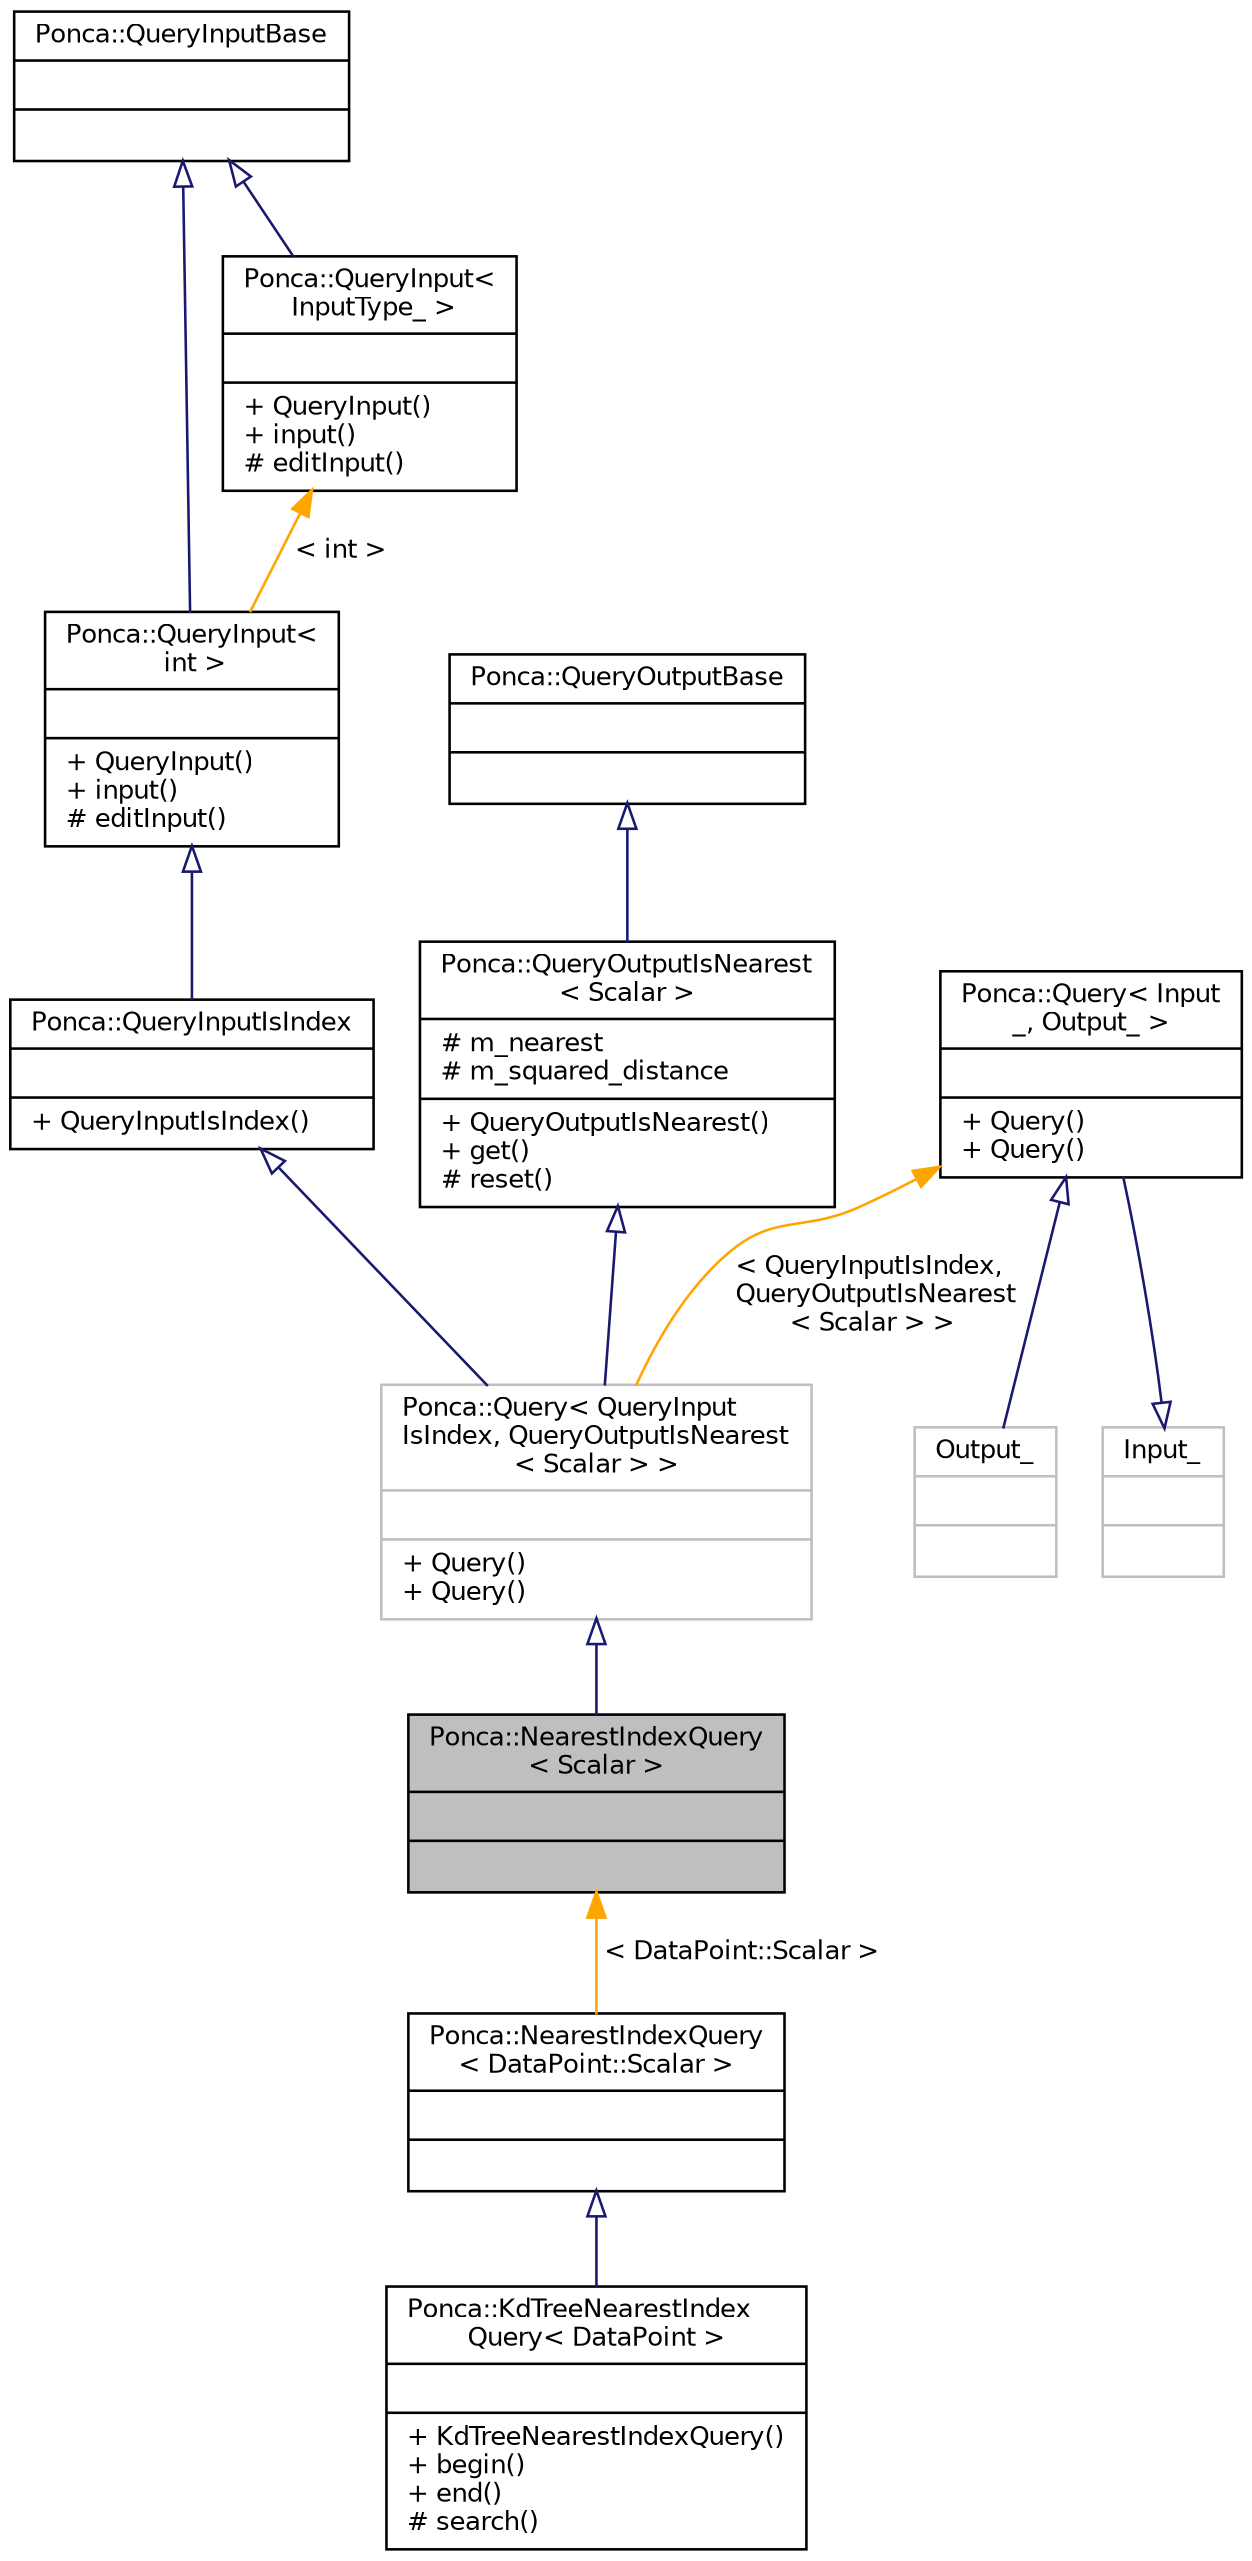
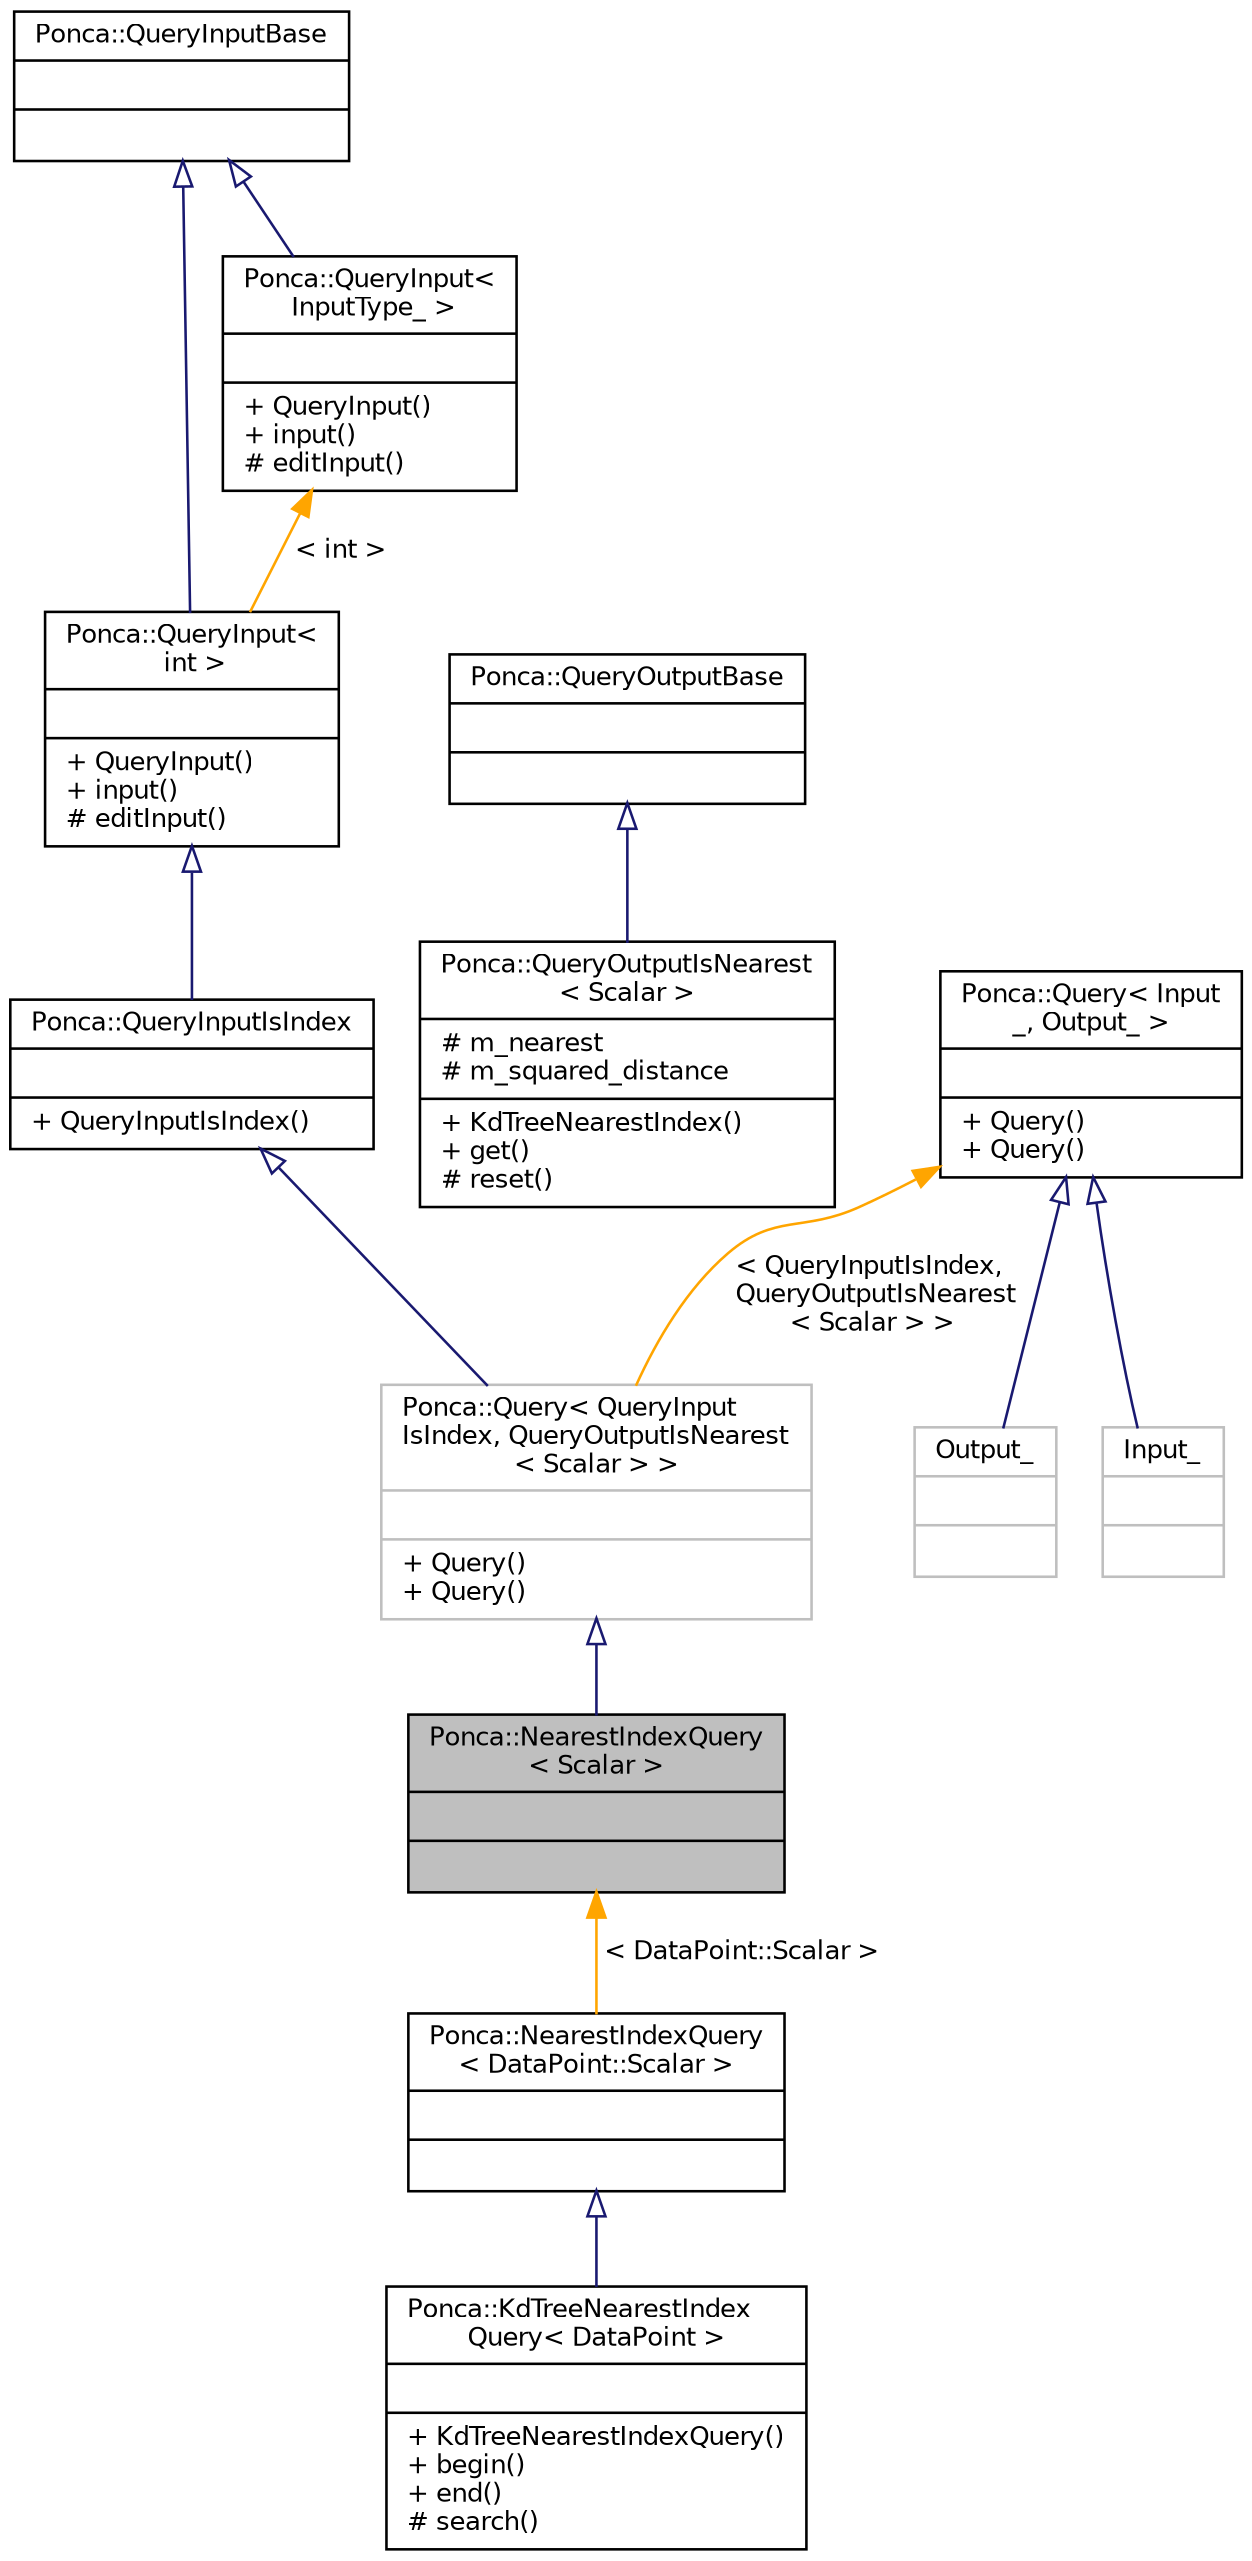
node "Ponca::QueryOutputIsNearest": text "+ QueryOutputIsNearest()" -> "+ KdTreeNearestIndex()"
edge "Ponca::Query< Input" -> "Input_": reversed
edge "Ponca::Query< QueryInput" -> "Ponca::QueryOutputIsNearest": removed
